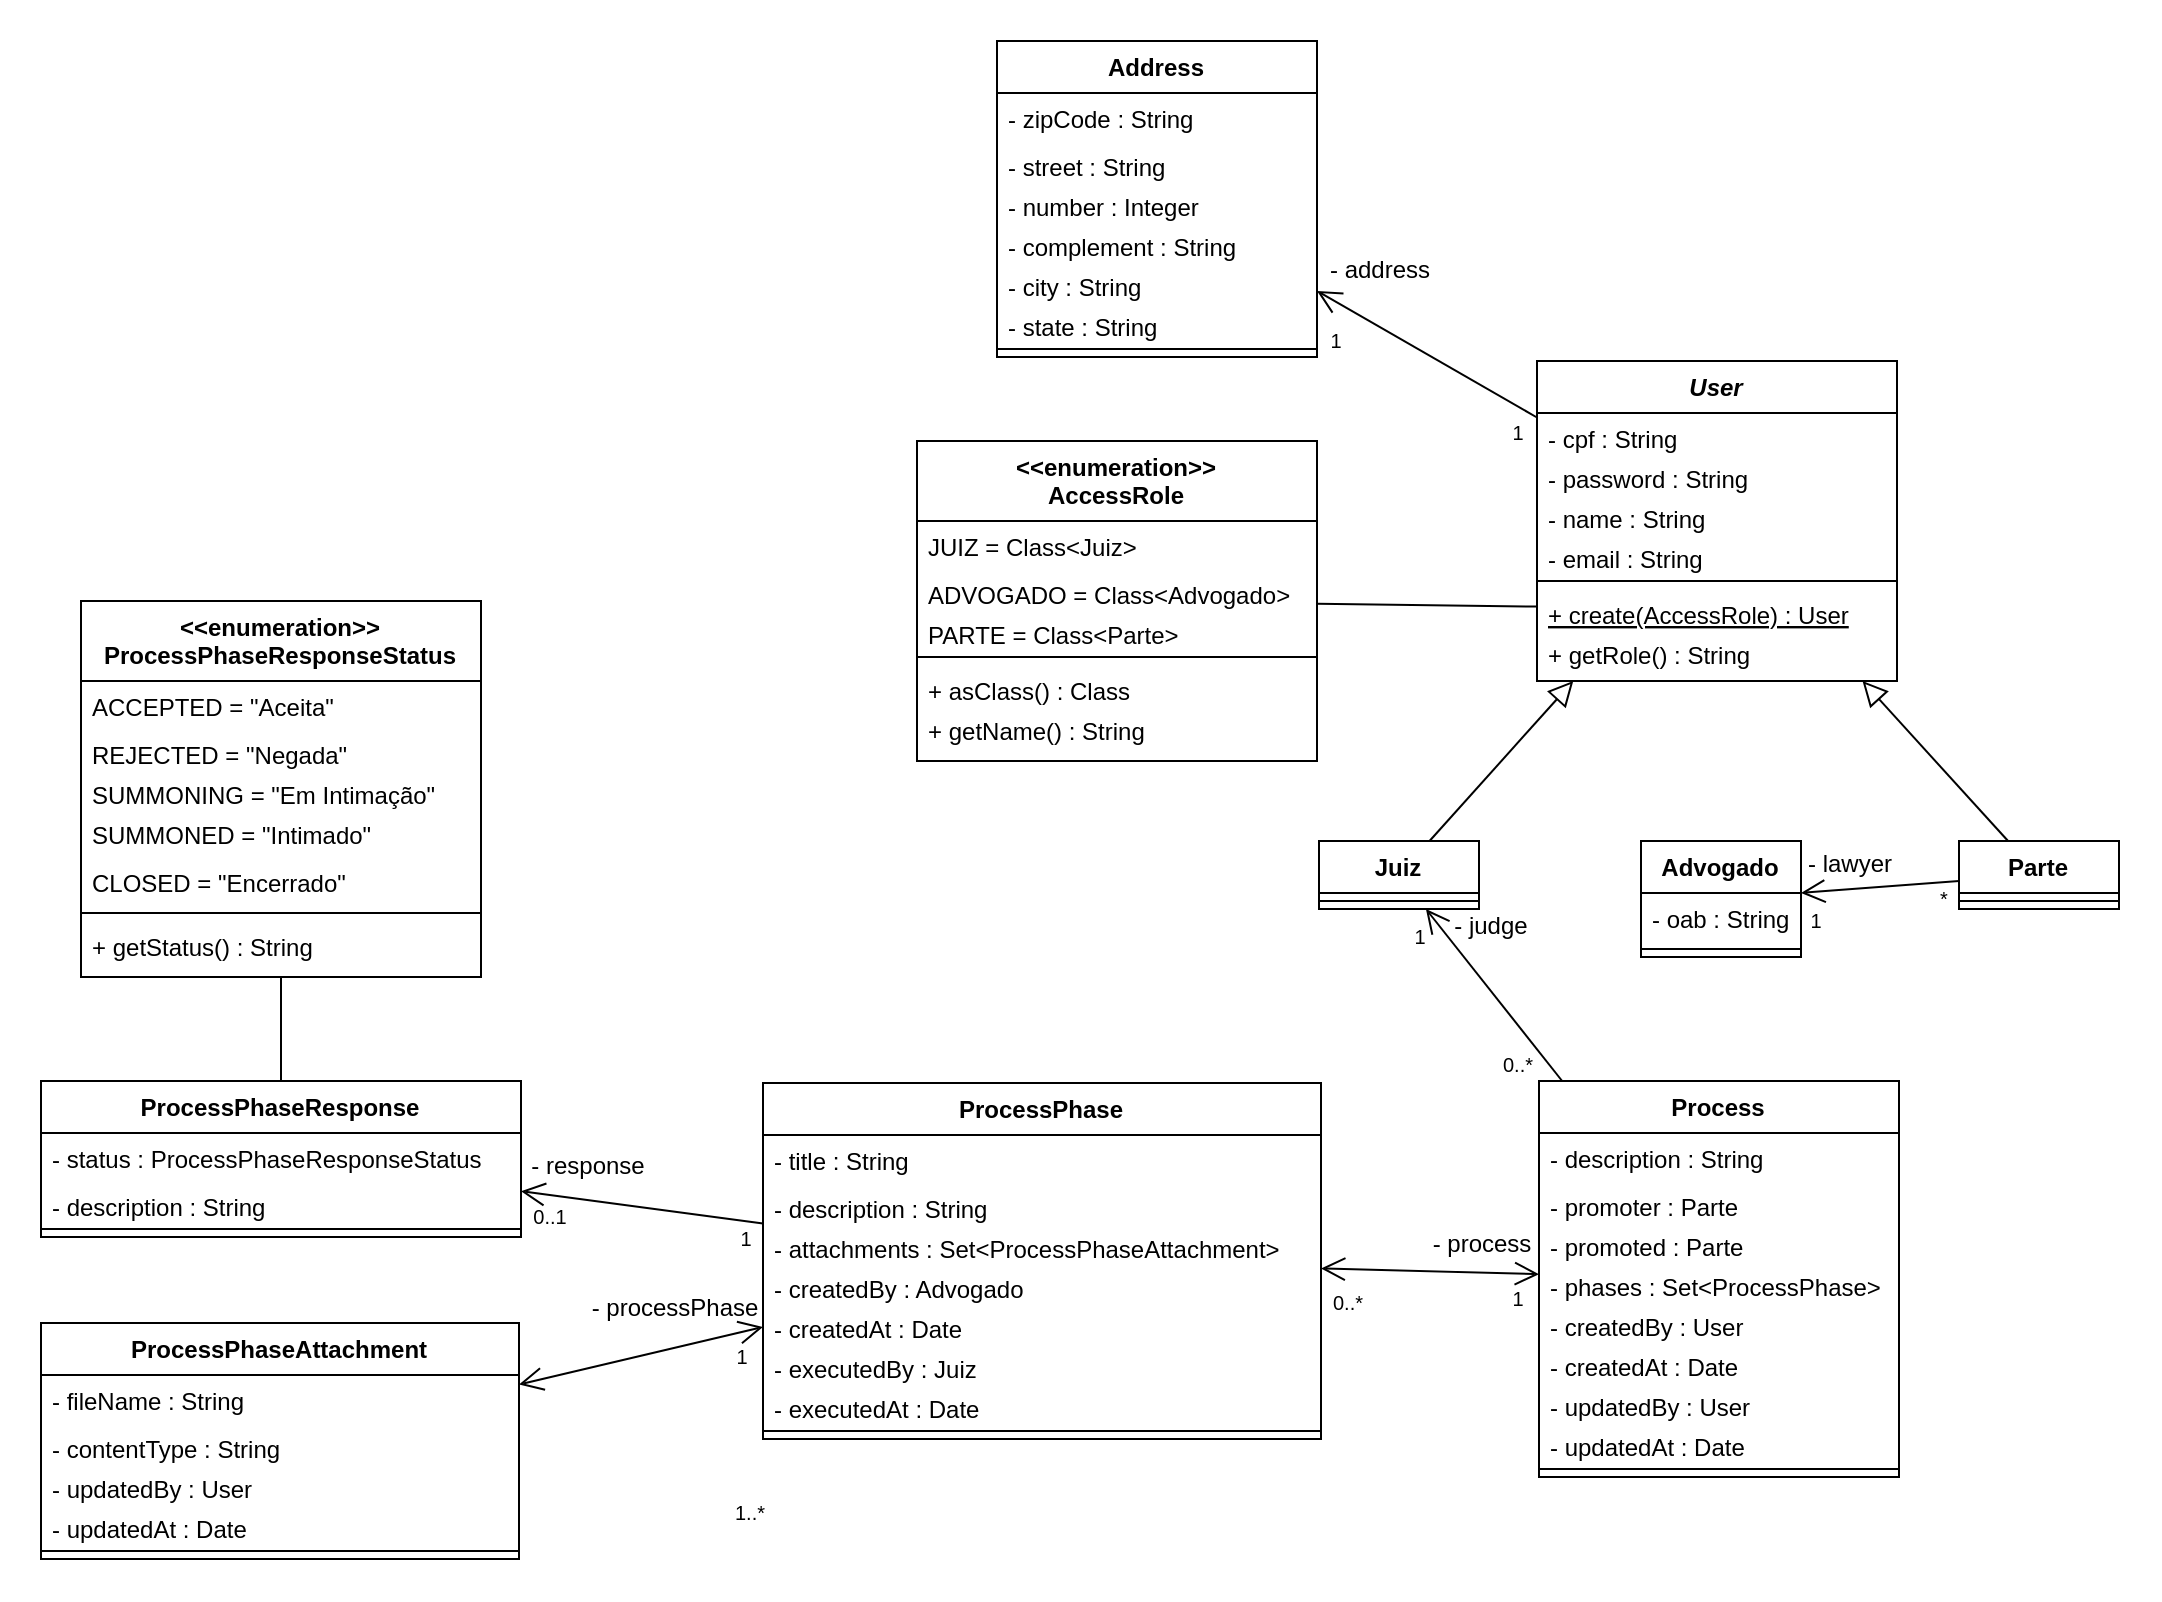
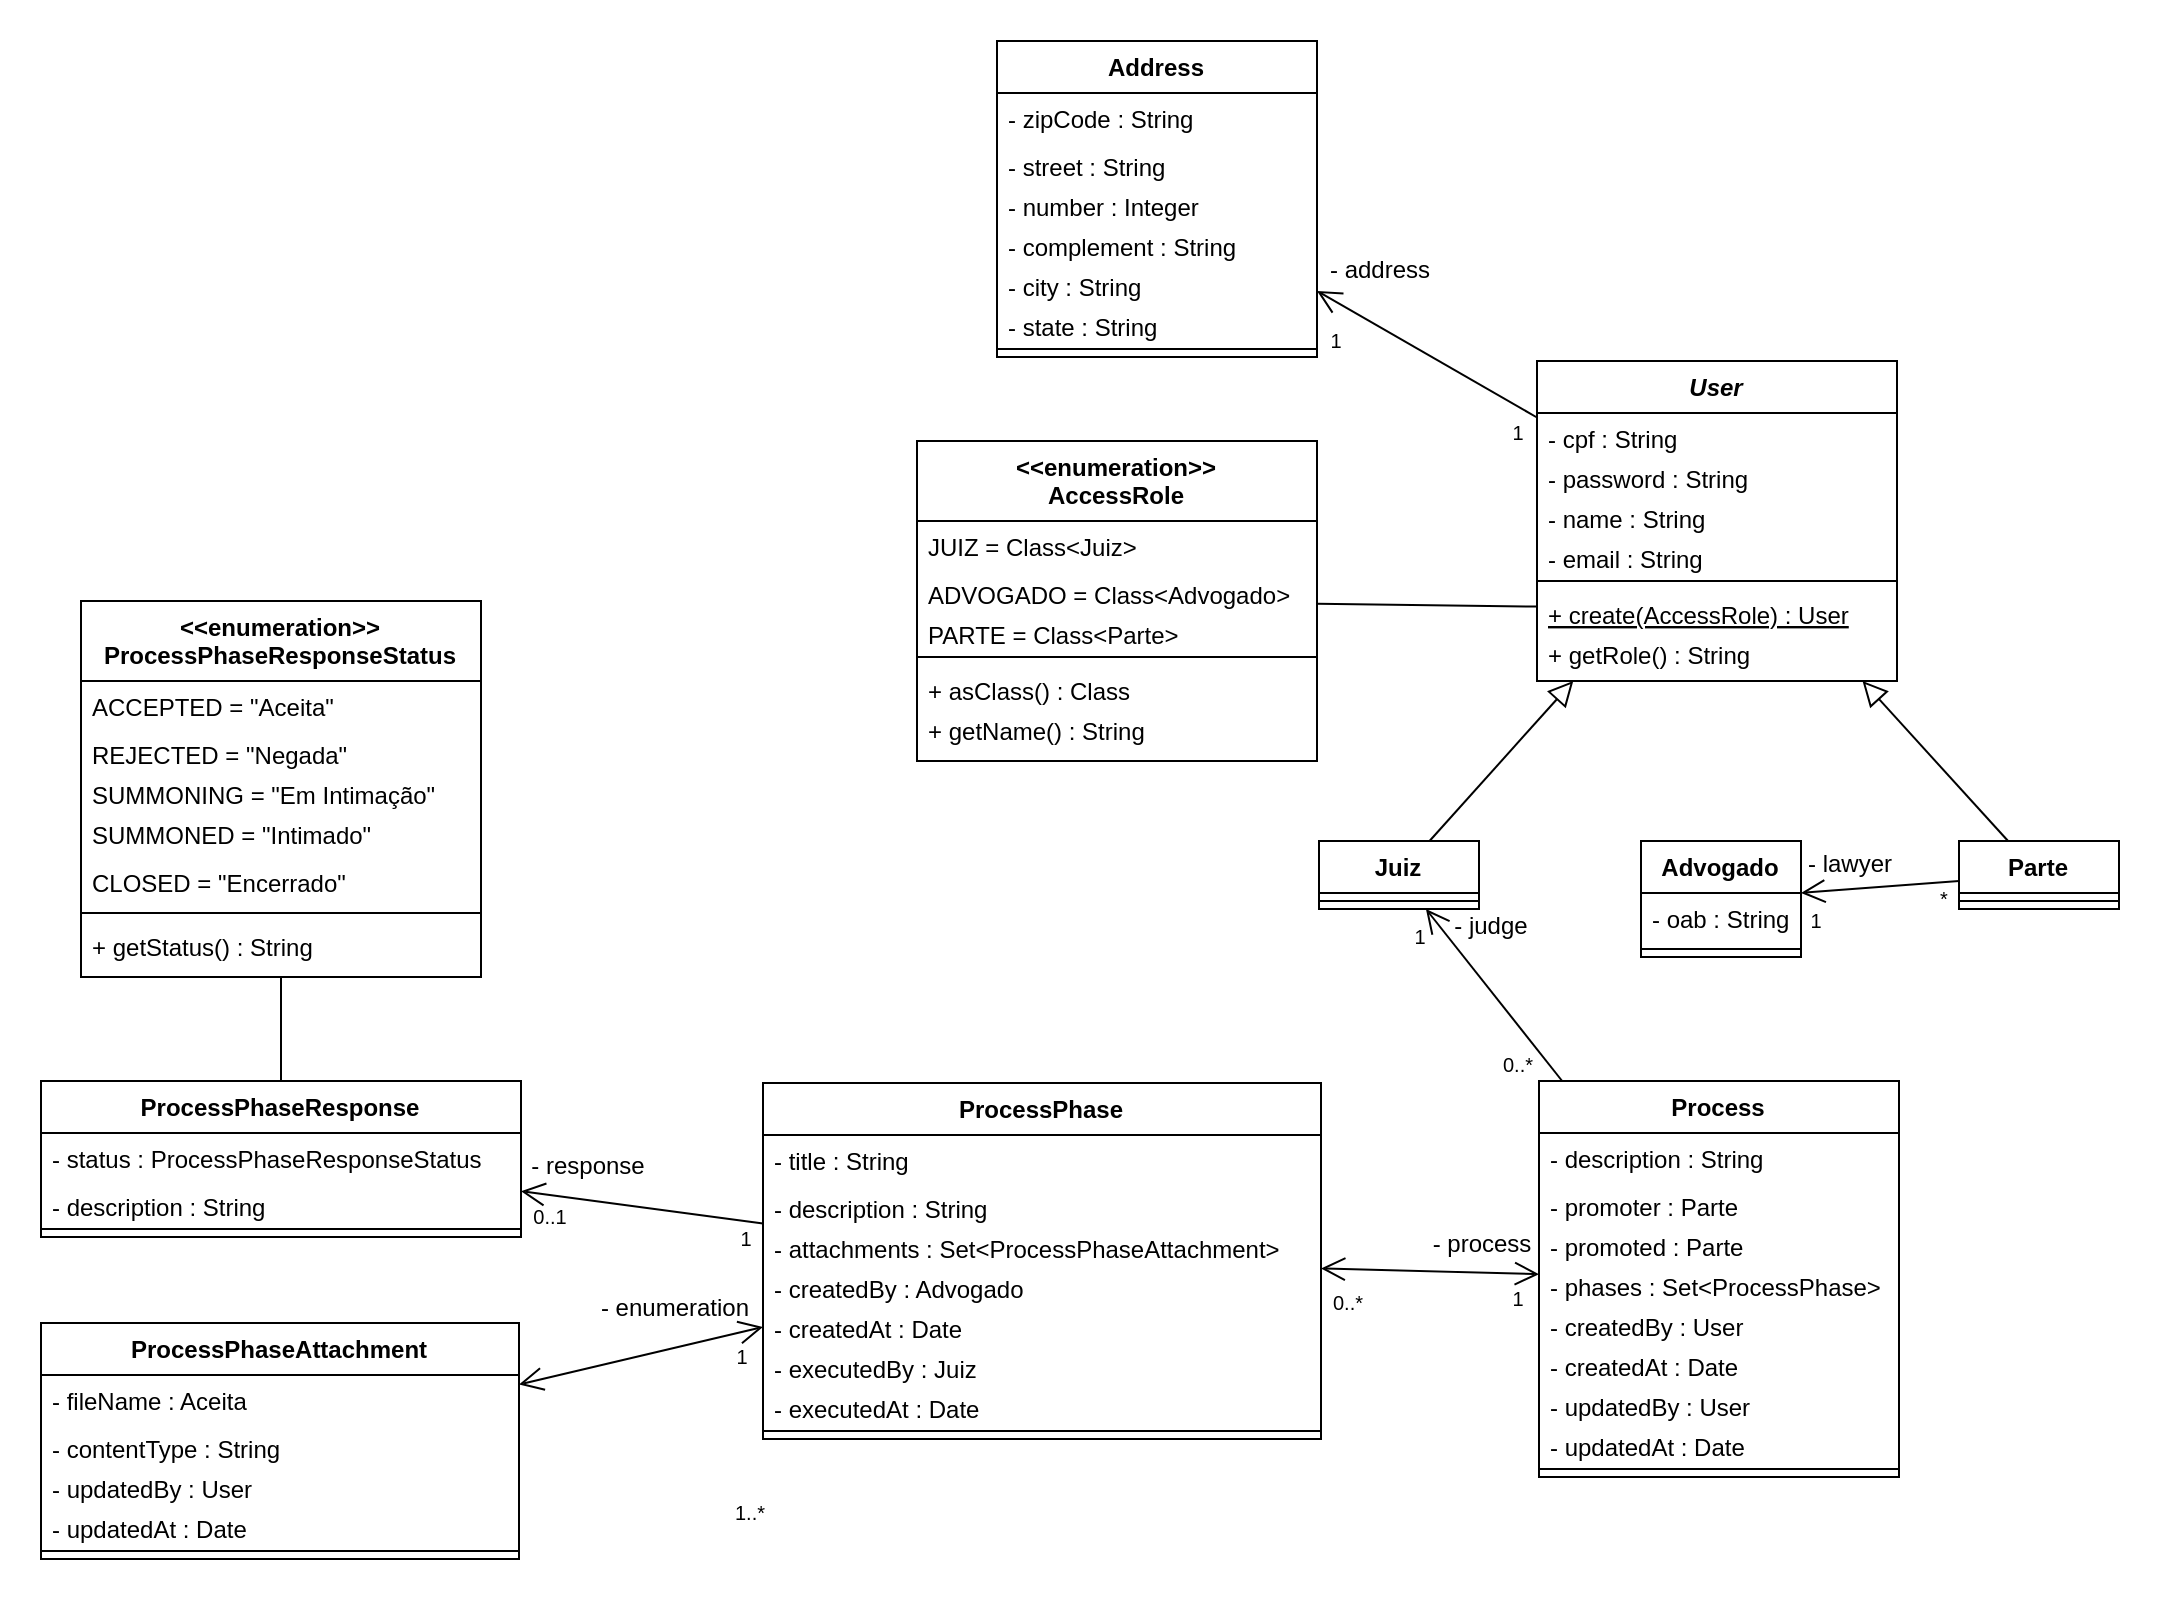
node "- processPhase": label "- processPhase" -> "- enumeration"
node "- fileName : String": label "- fileName : String" -> "- fileName : Aceita"
